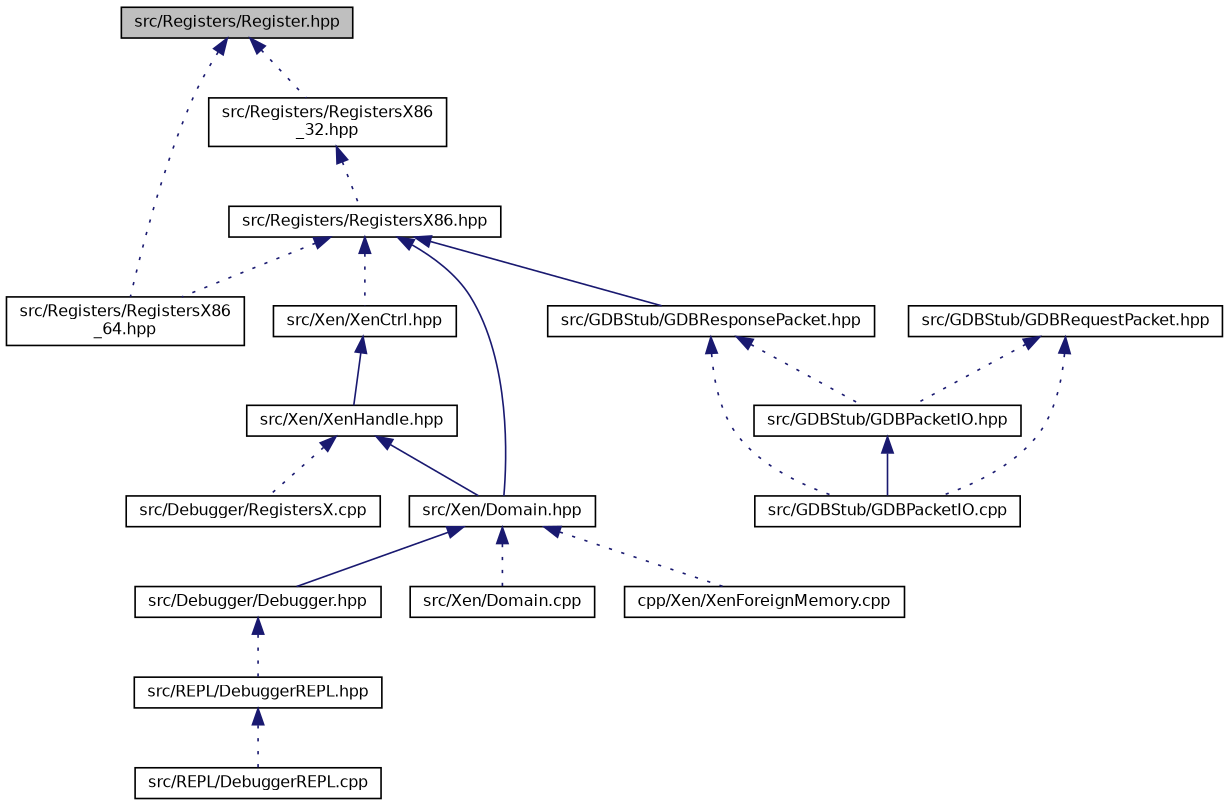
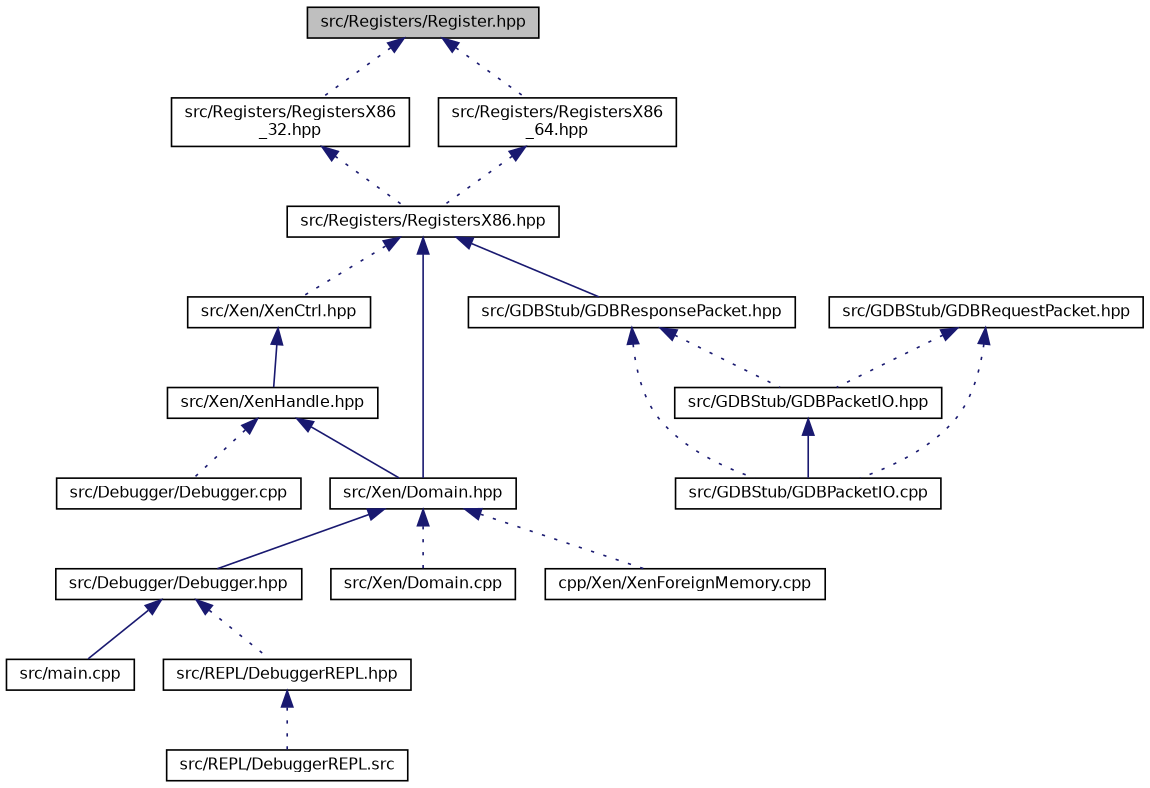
edge "src/Registers/RegistersX86 _64.hpp" -> "src/Registers/RegistersX86.hpp": reversed
node "src/Debugger/RegistersX.cpp": label "src/Debugger/RegistersX.cpp" -> "src/Debugger/Debugger.cpp"
node "src/main.cpp": added
node "src/REPL/DebuggerREPL.cpp": label "src/REPL/DebuggerREPL.cpp" -> "src/REPL/DebuggerREPL.src"
